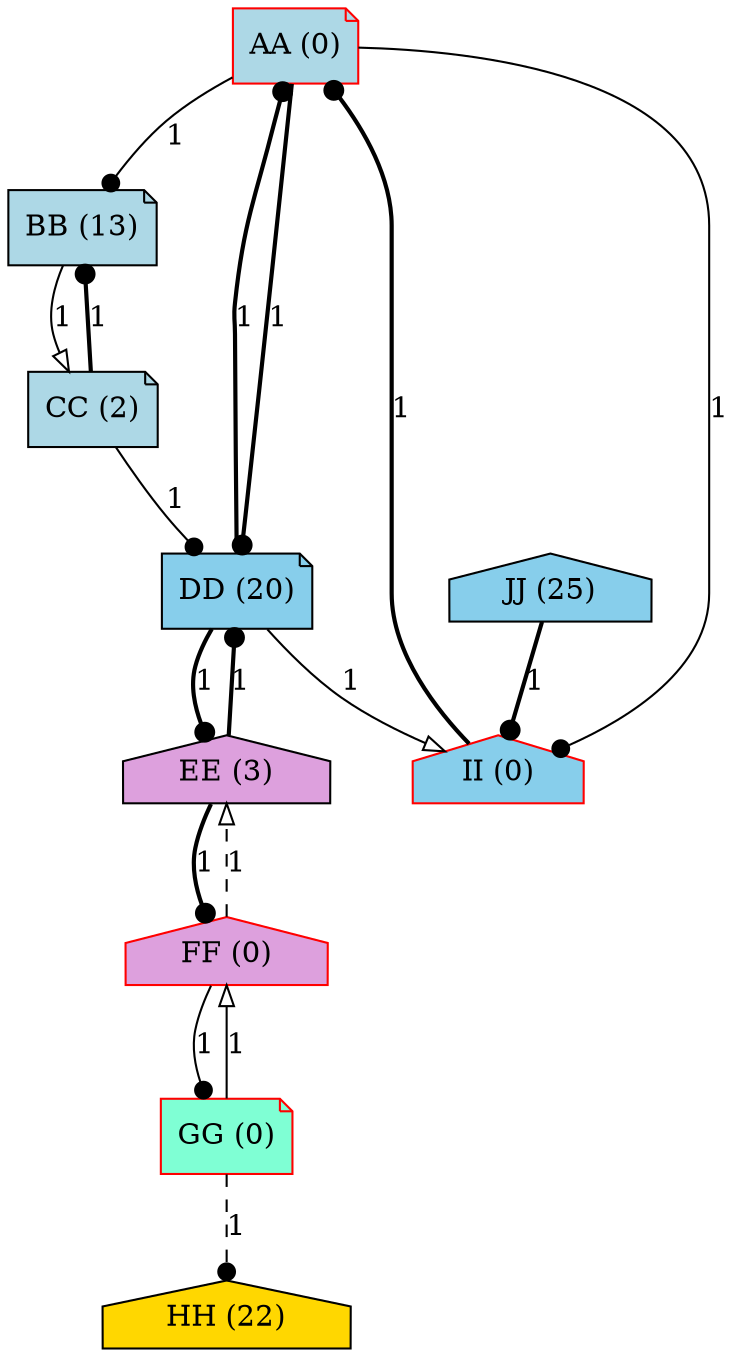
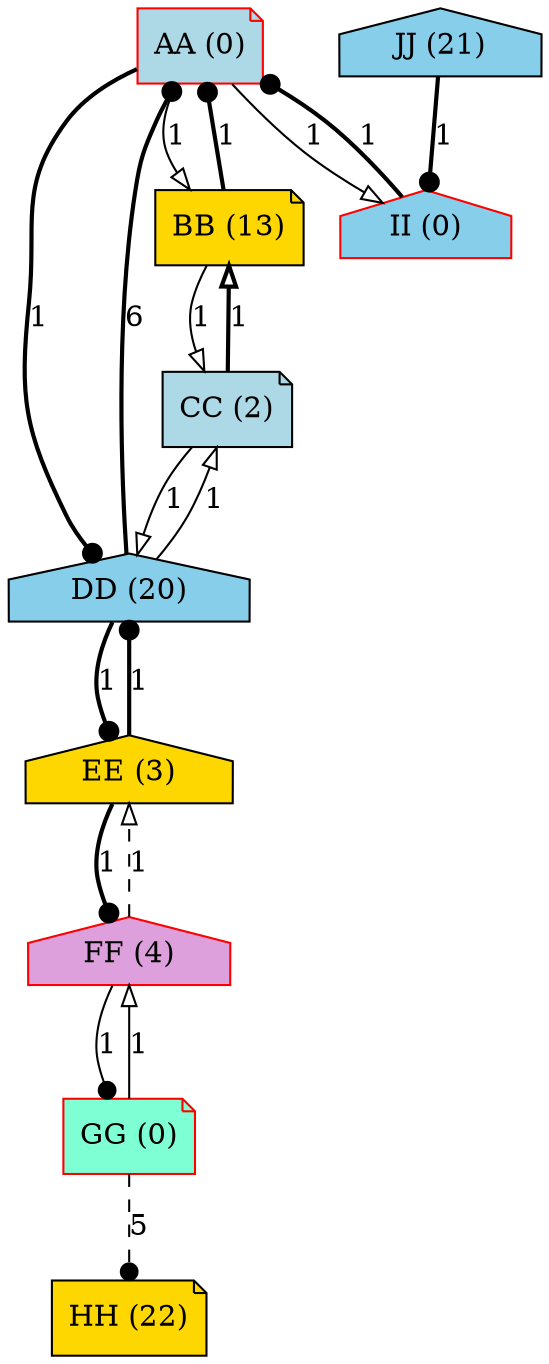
edge "AA (0)" -> "BB (13)": arrowhead dot -> onormal
edge "BB (13)" -> "AA (0)": added, label "1"
node "BB (13)": fillcolor lightblue -> gold
edge "AA (0)" -> "II (0)": arrowhead dot -> onormal
edge "DD (20)" -> "AA (0)": label "1" -> "6"
edge "CC (2)" -> "BB (13)": arrowhead dot -> onormal
edge "CC (2)" -> "DD (20)": arrowhead dot -> onormal
node "DD (20)": shape note -> house
node "JJ (25)": label "JJ (25)" -> "JJ (21)"
edge "DD (20)" -> "II (0)": now "DD (20)" -> "CC (2)"
node "EE (3)": fillcolor plum -> gold
node "FF (0)": label "FF (0)" -> "FF (4)"
edge "GG (0)" -> "HH (22)": label "1" -> "5"
node "HH (22)": shape house -> note
